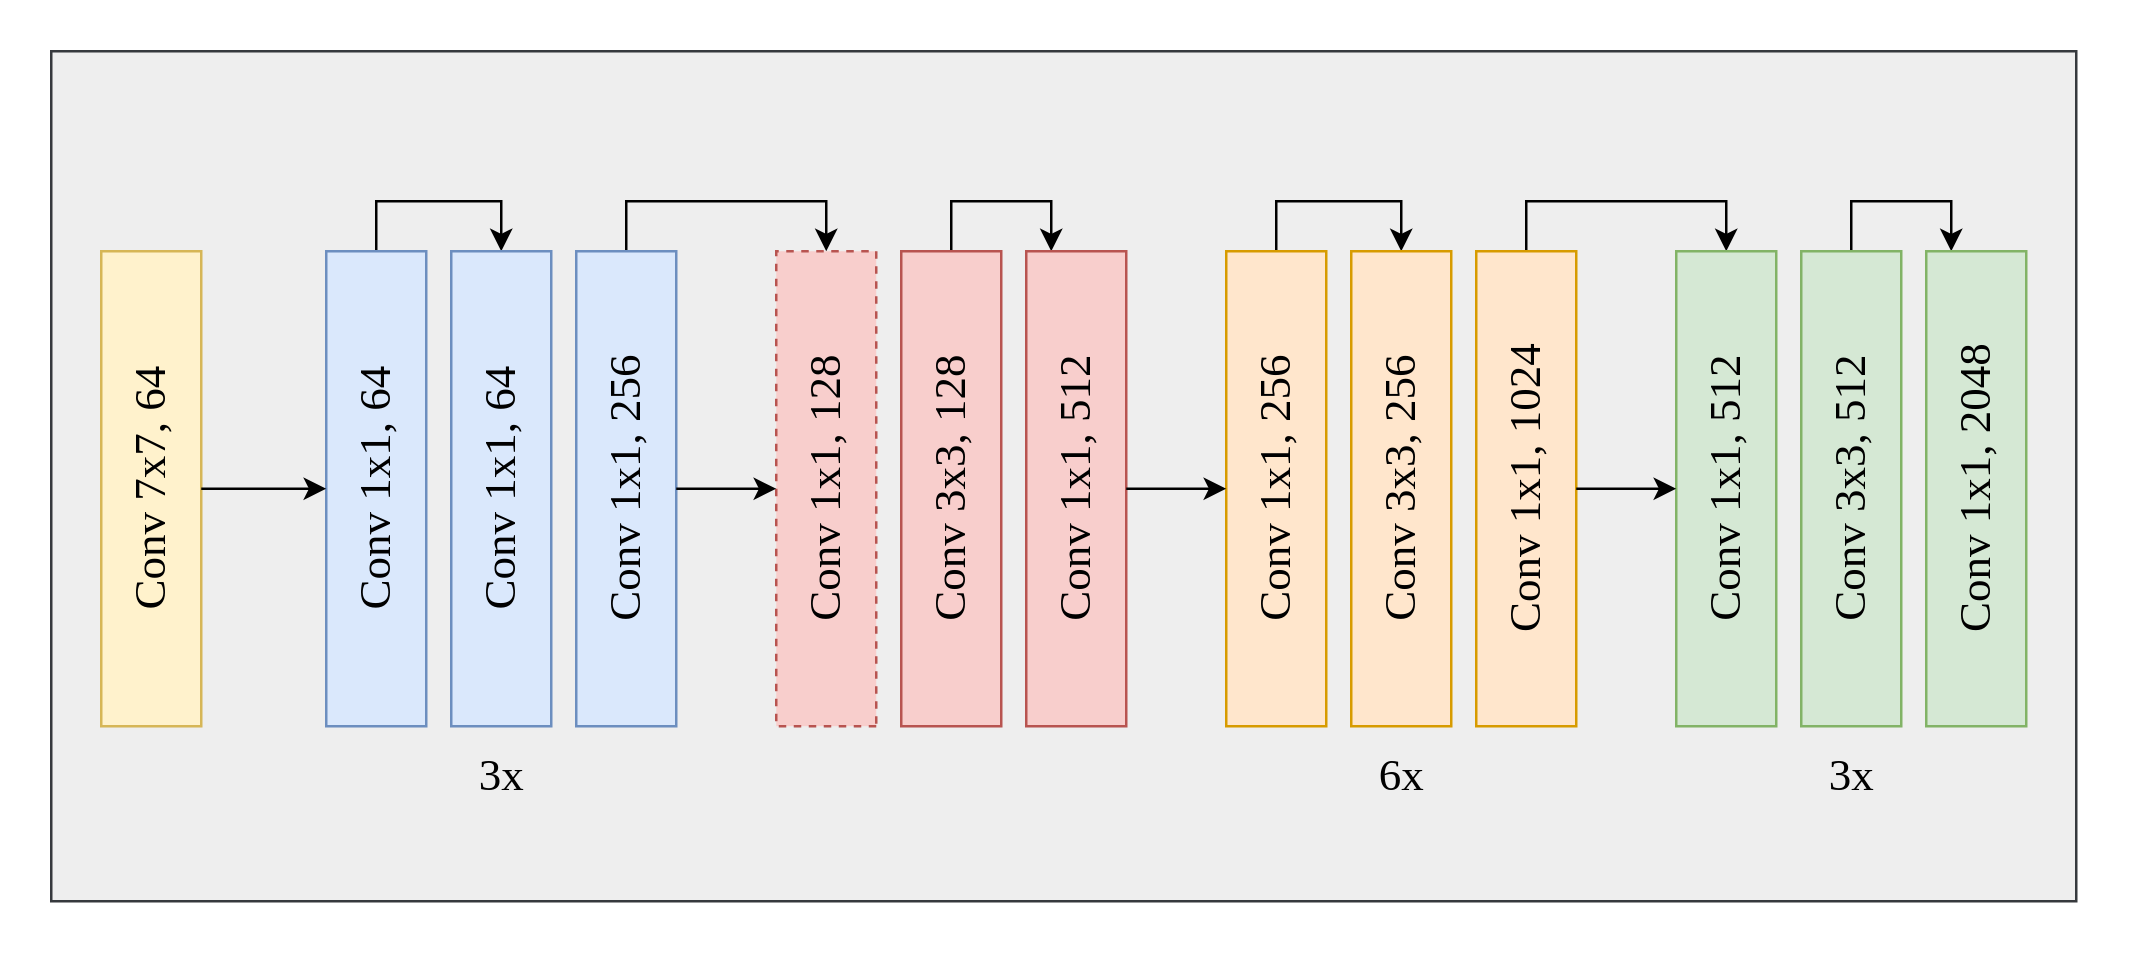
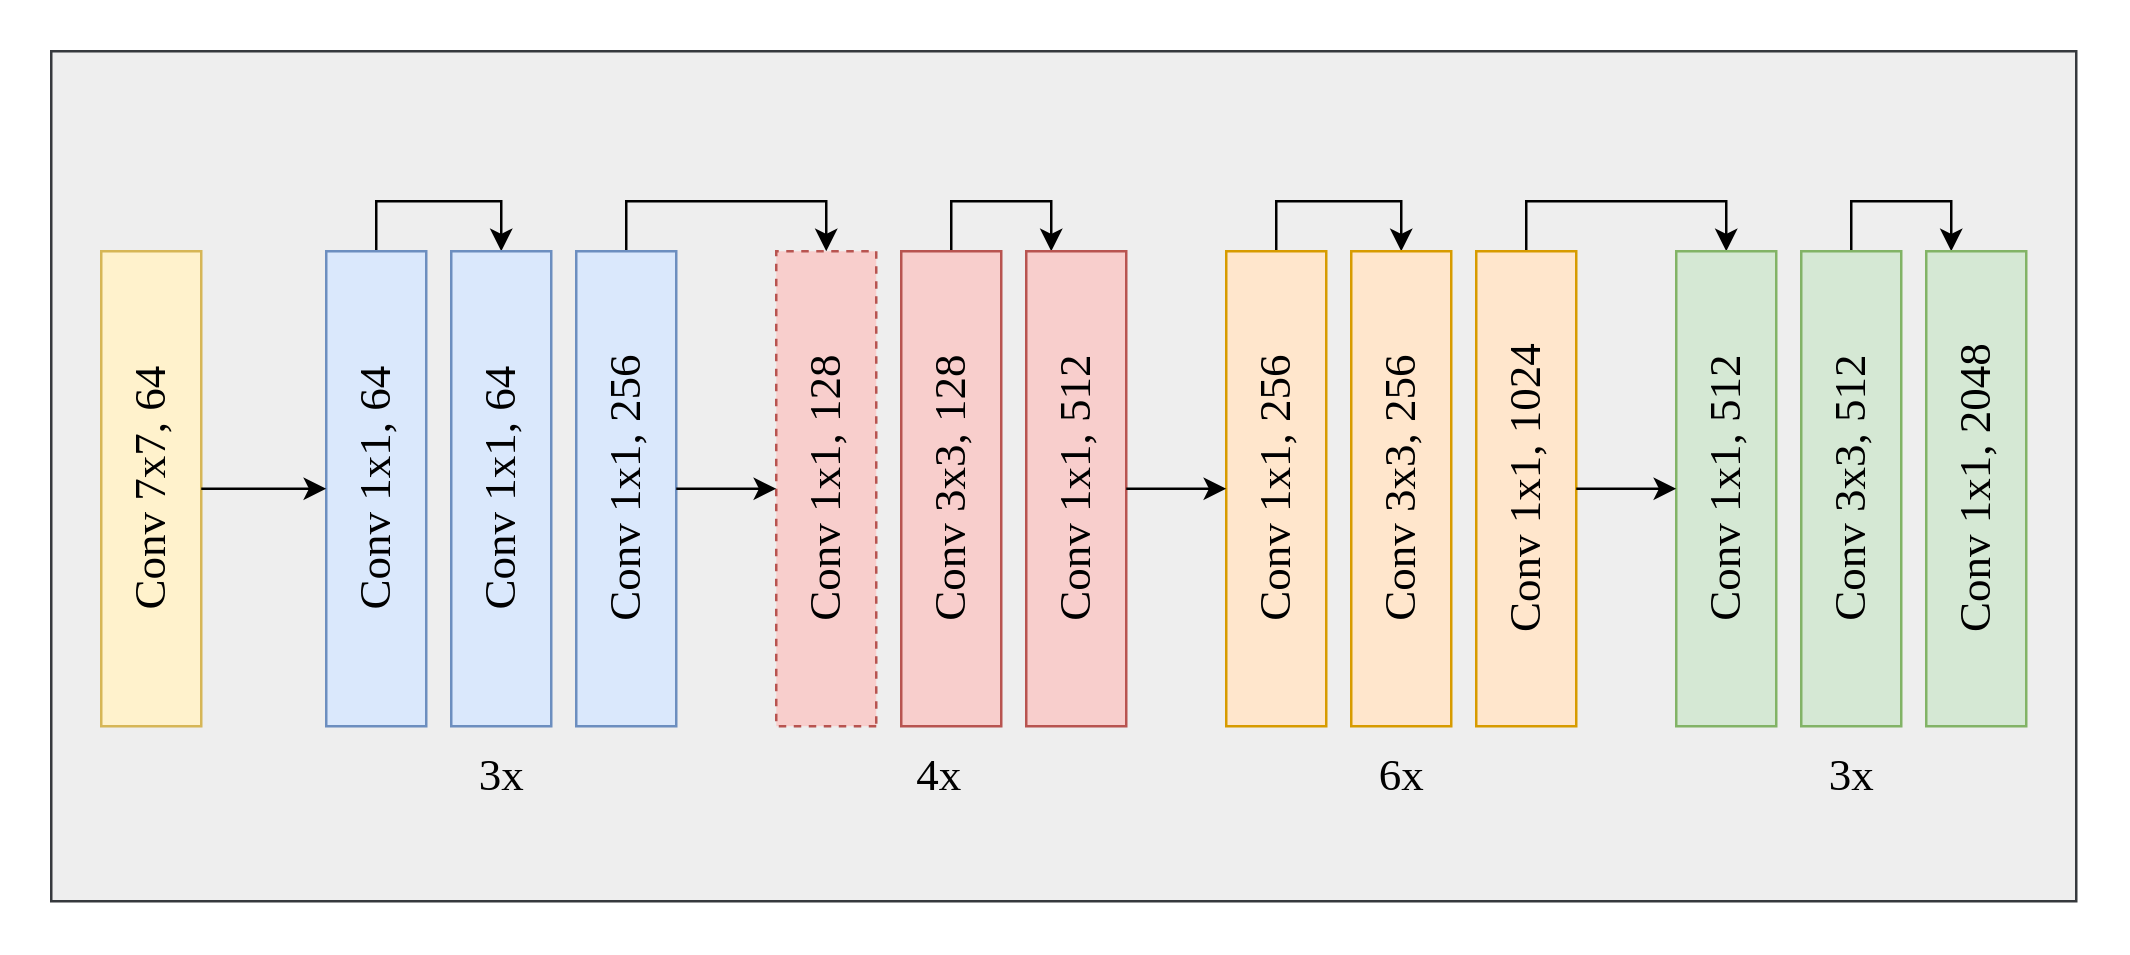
node "4x": added
